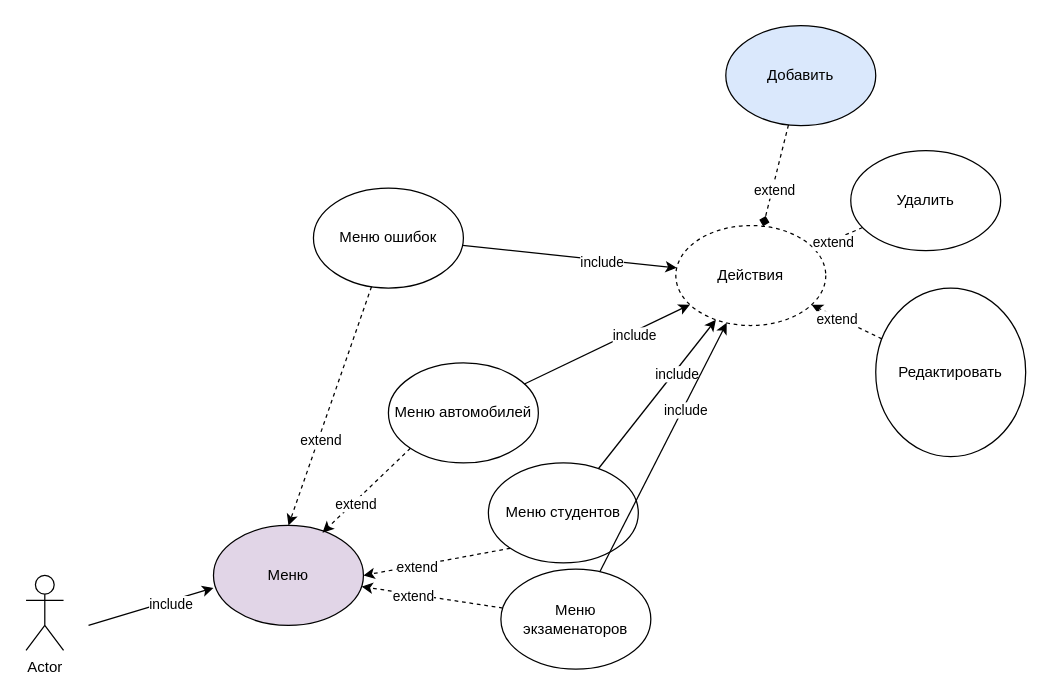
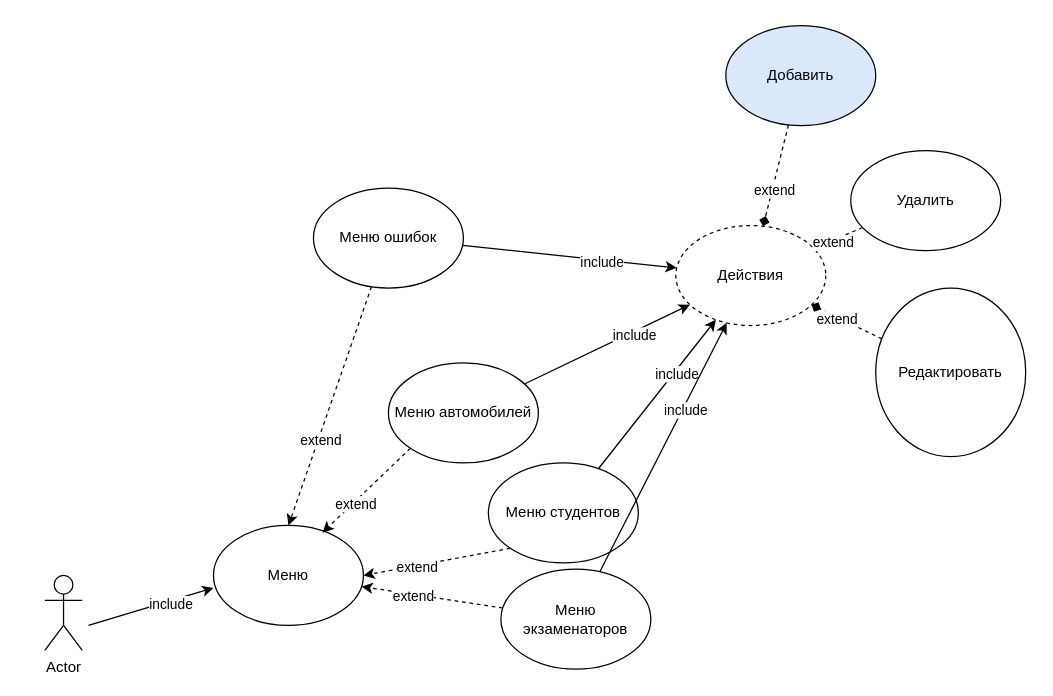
edge "Редактировать" -> "Действия": arrowhead classic -> diamond
node "Меню": fillcolor #e1d5e7 -> #ffffff
node "Actor": moved (44, 613) -> (63, 613)
